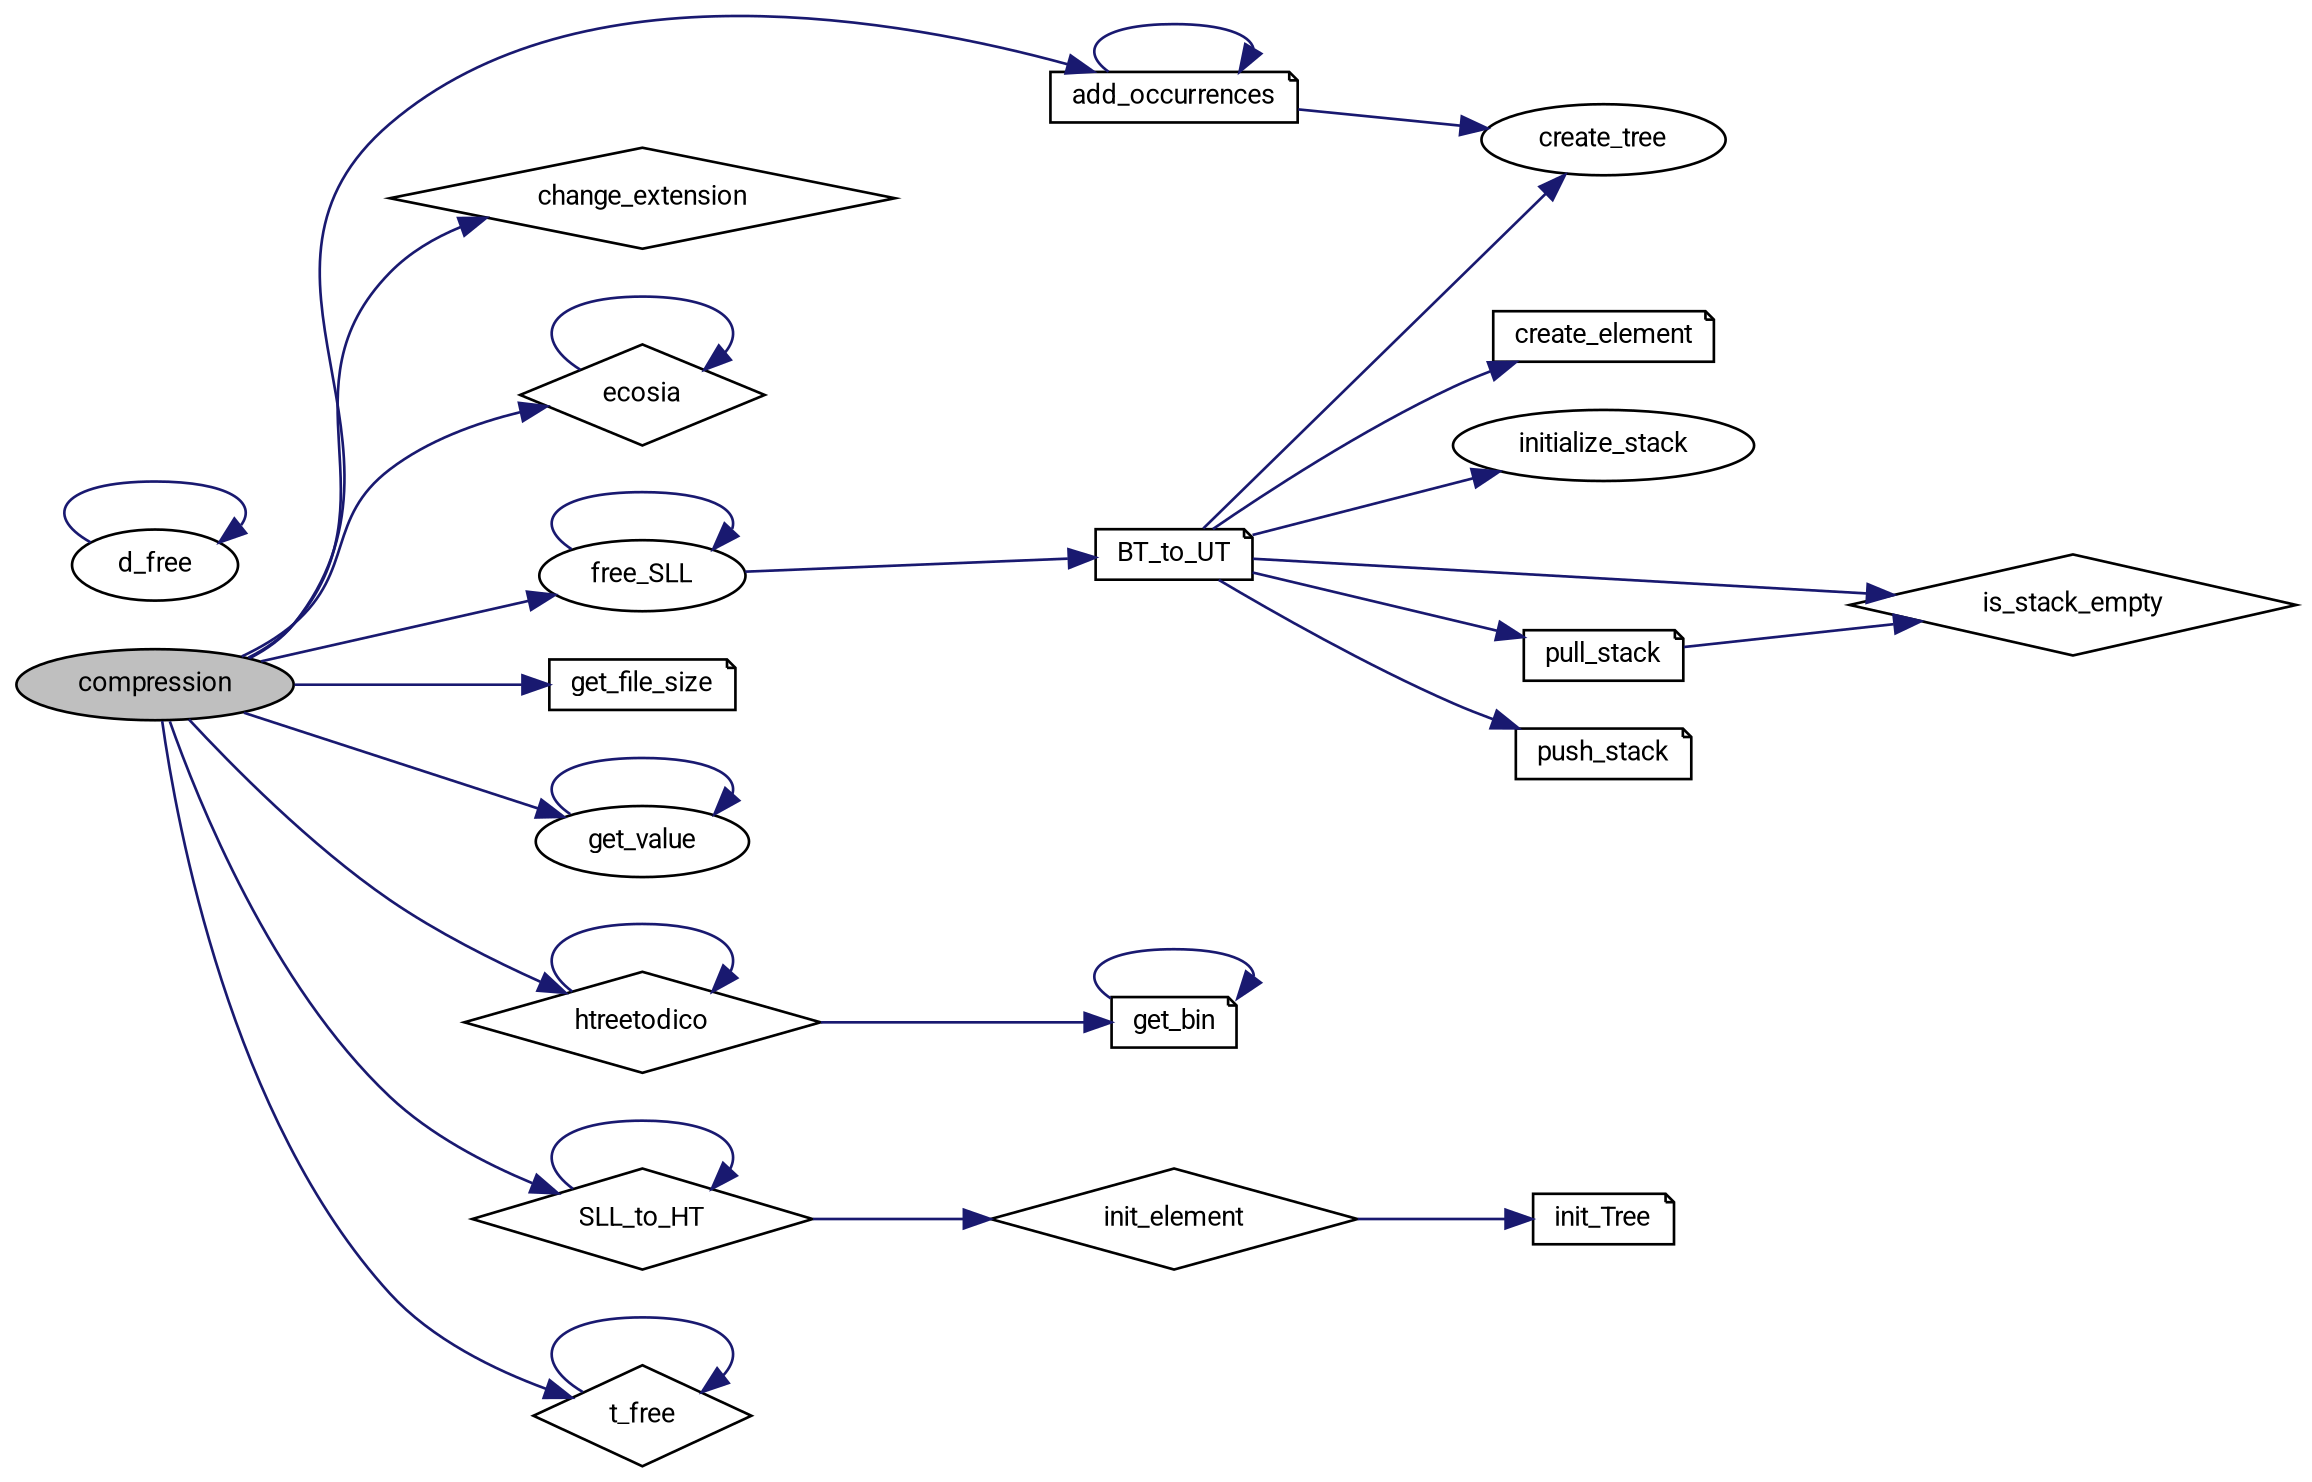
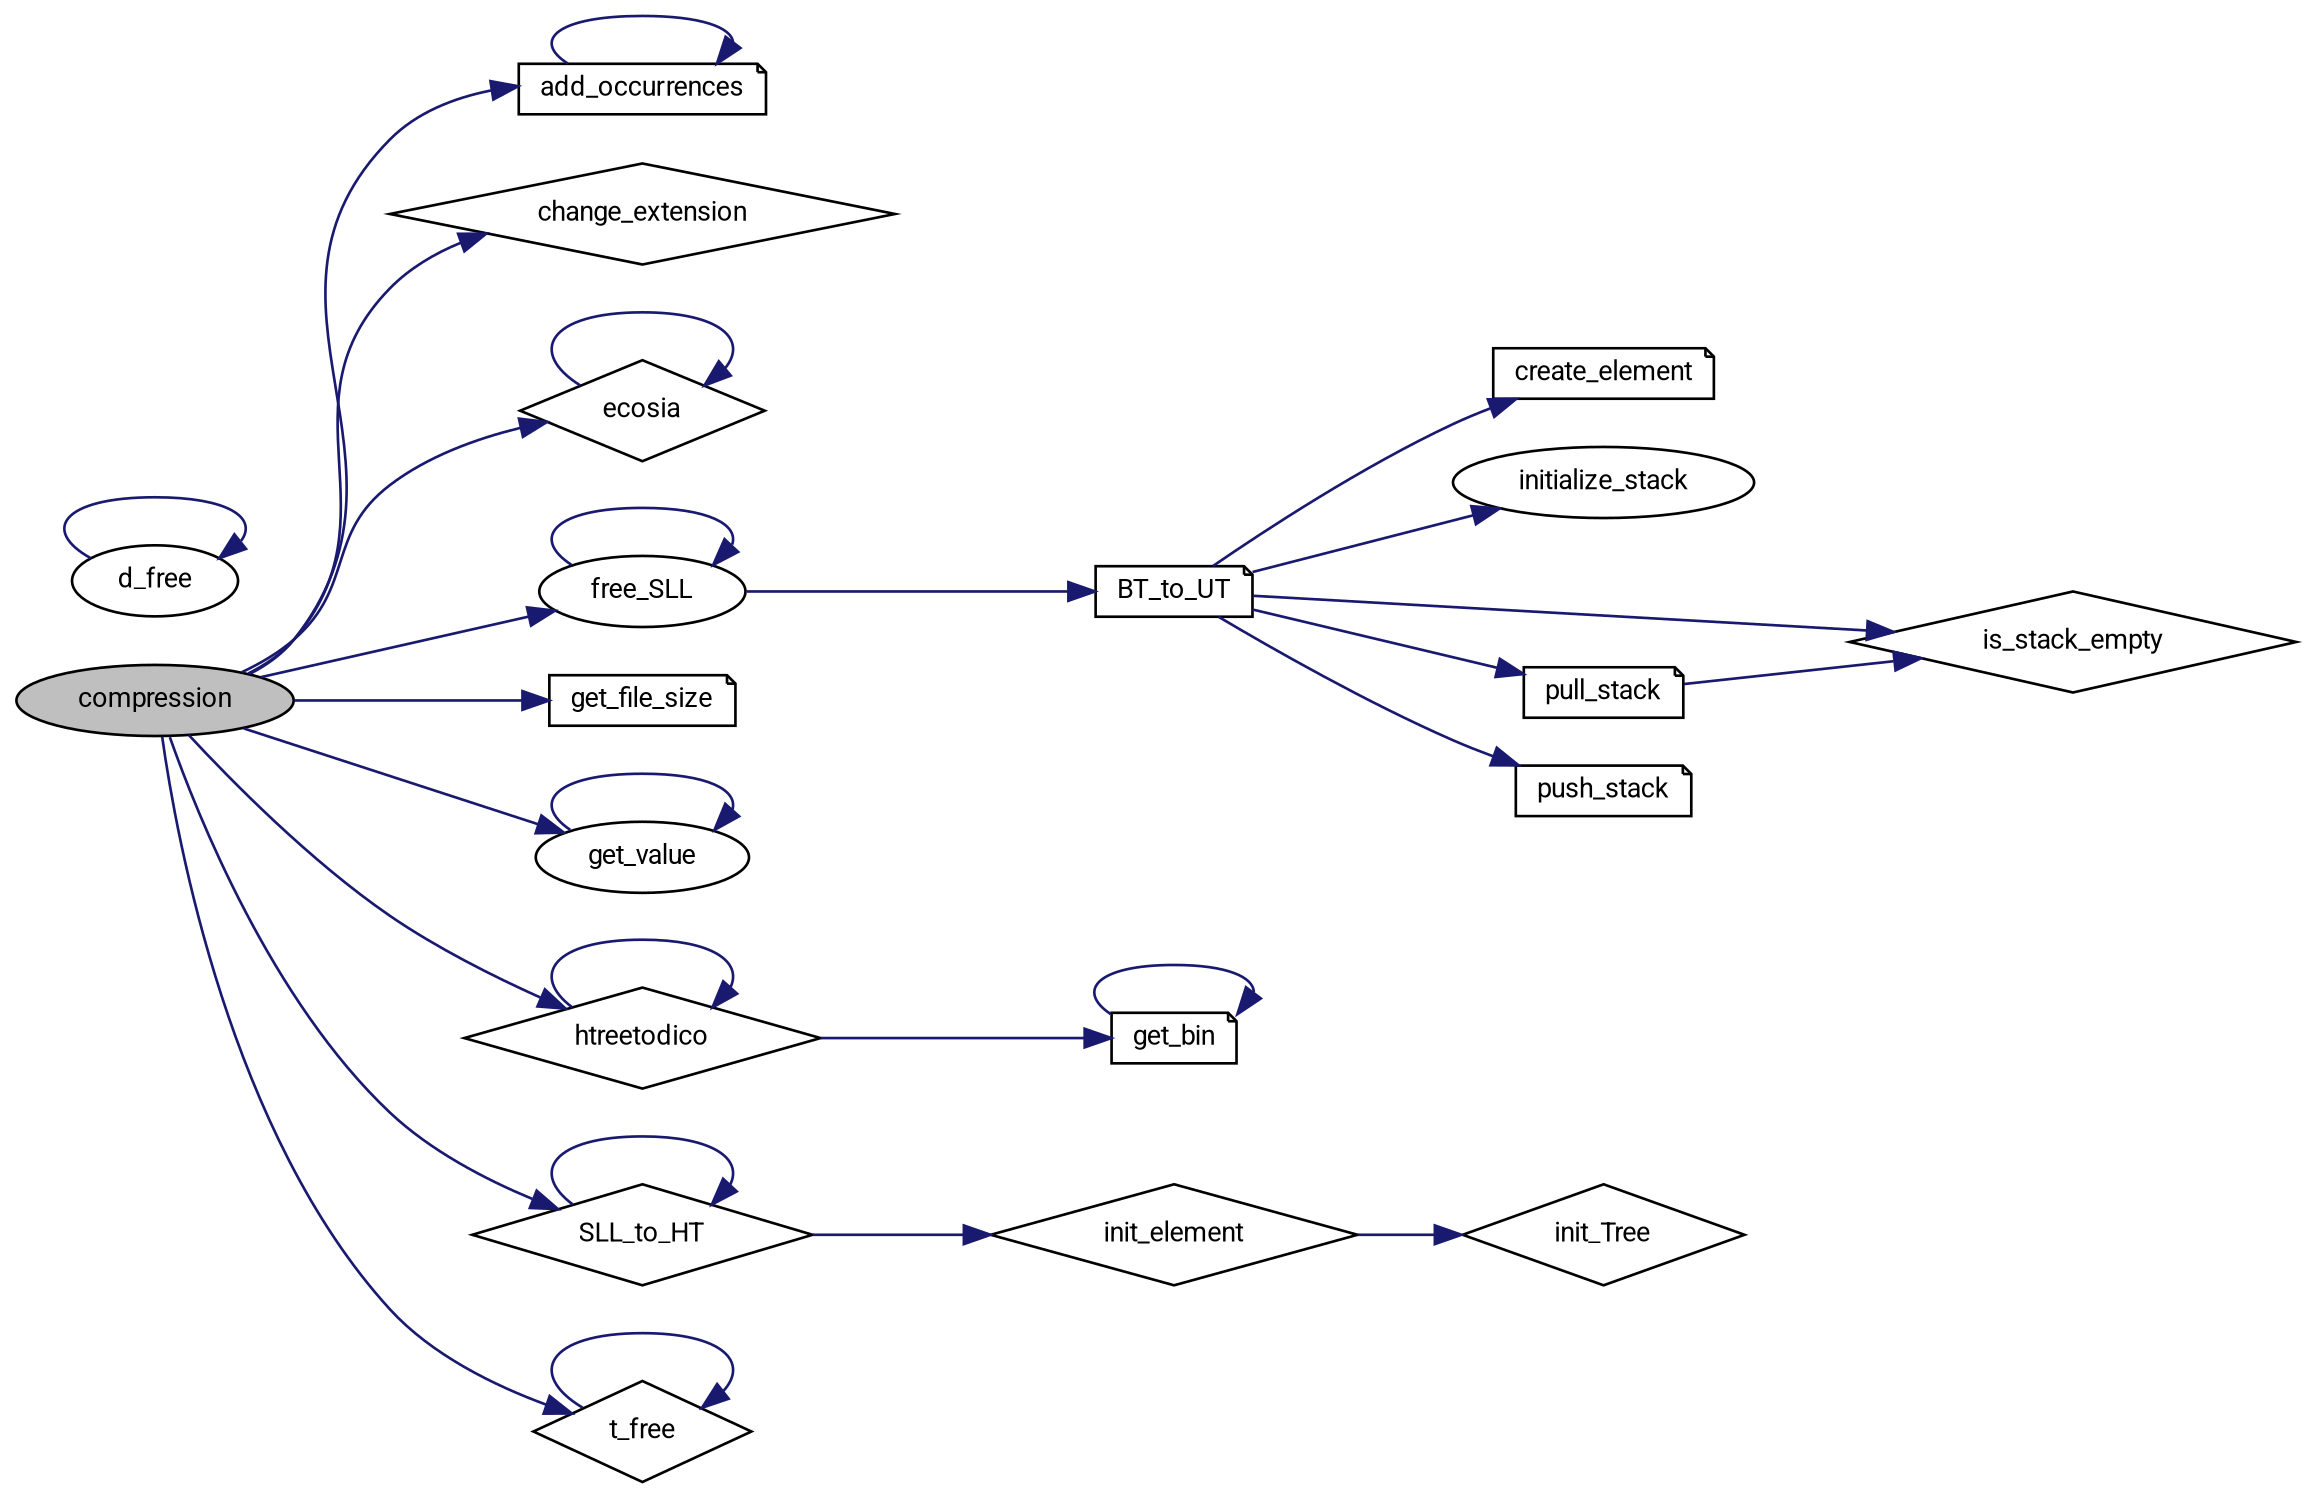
node "create_tree": removed
node "init_Tree": shape note -> diamond
